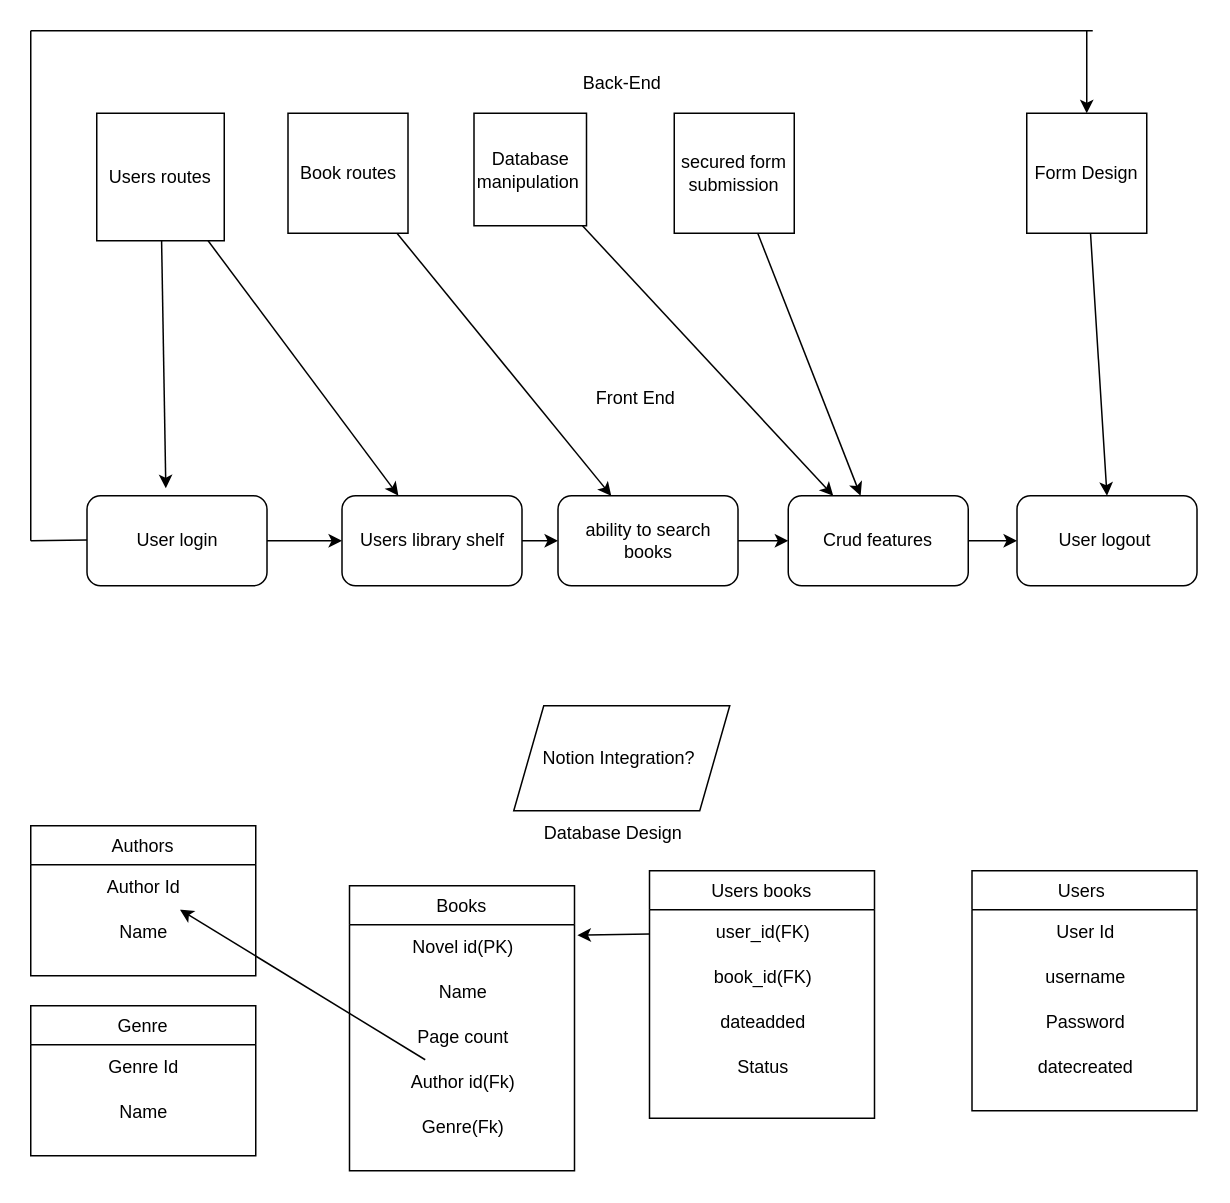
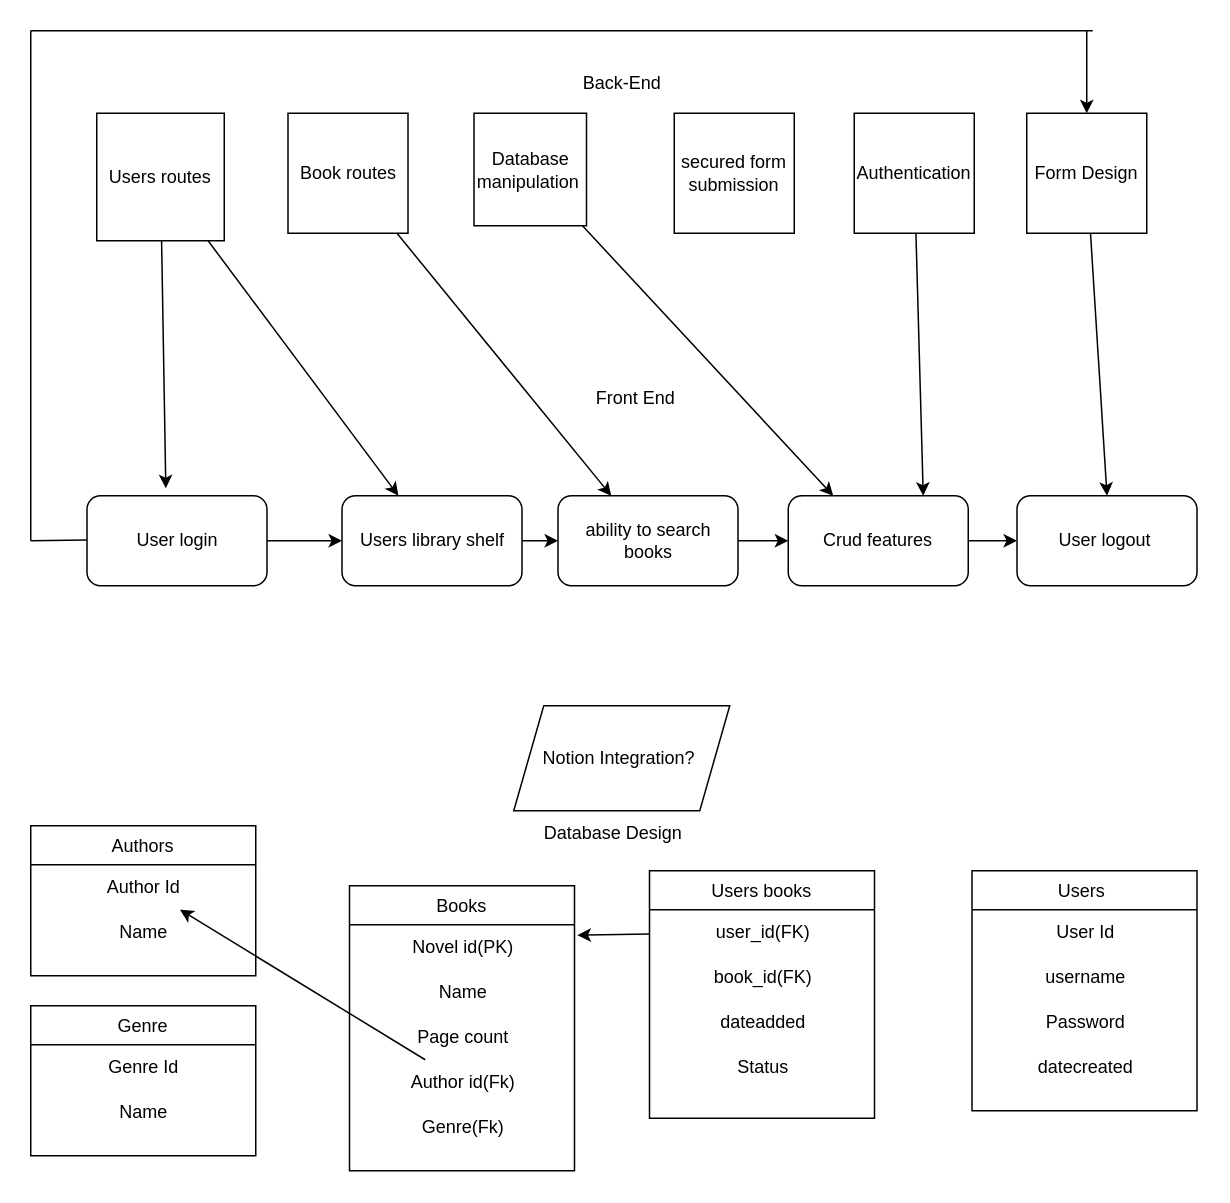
node "Authentication": added
edge "Authentication" -> "Crud features": added
edge "secured form submission" -> "Crud features": removed
